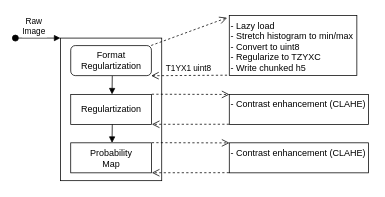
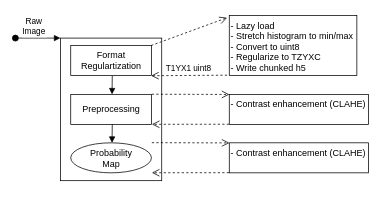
node "Format Regulartization": shape rounded rectangle -> rectangle
node "Regulartization": label "Regulartization" -> "Preprocessing"
node "Probability Map": shape rectangle -> ellipse
